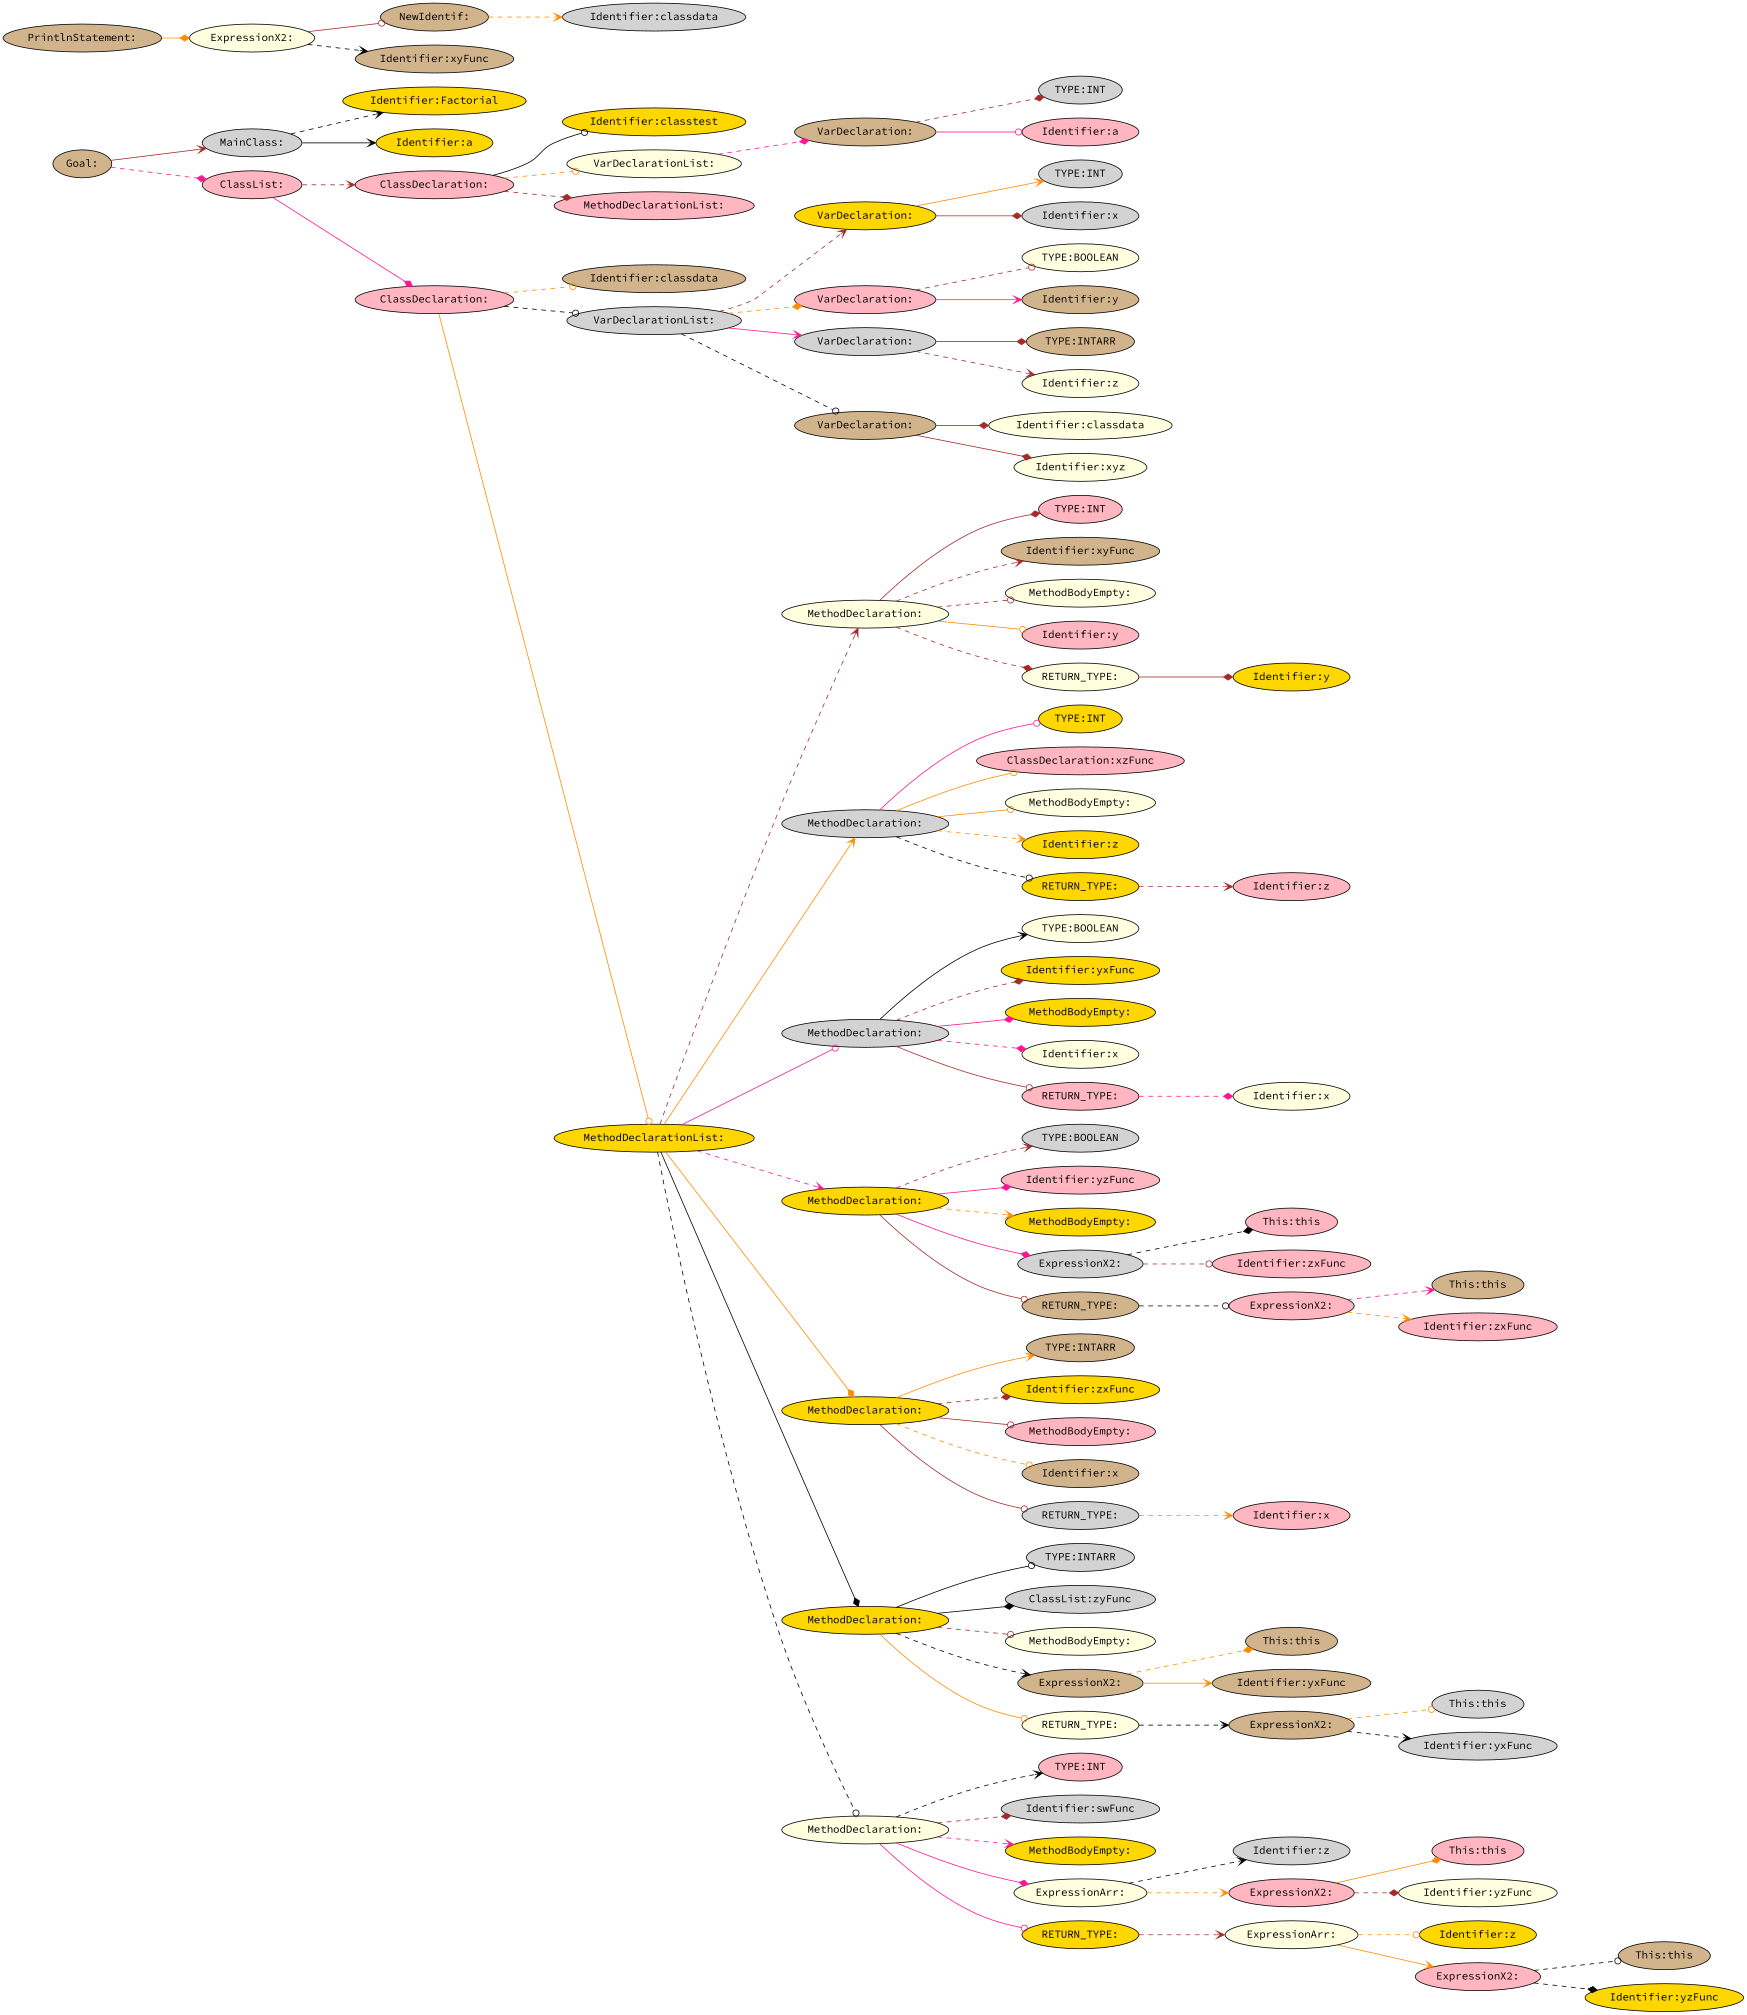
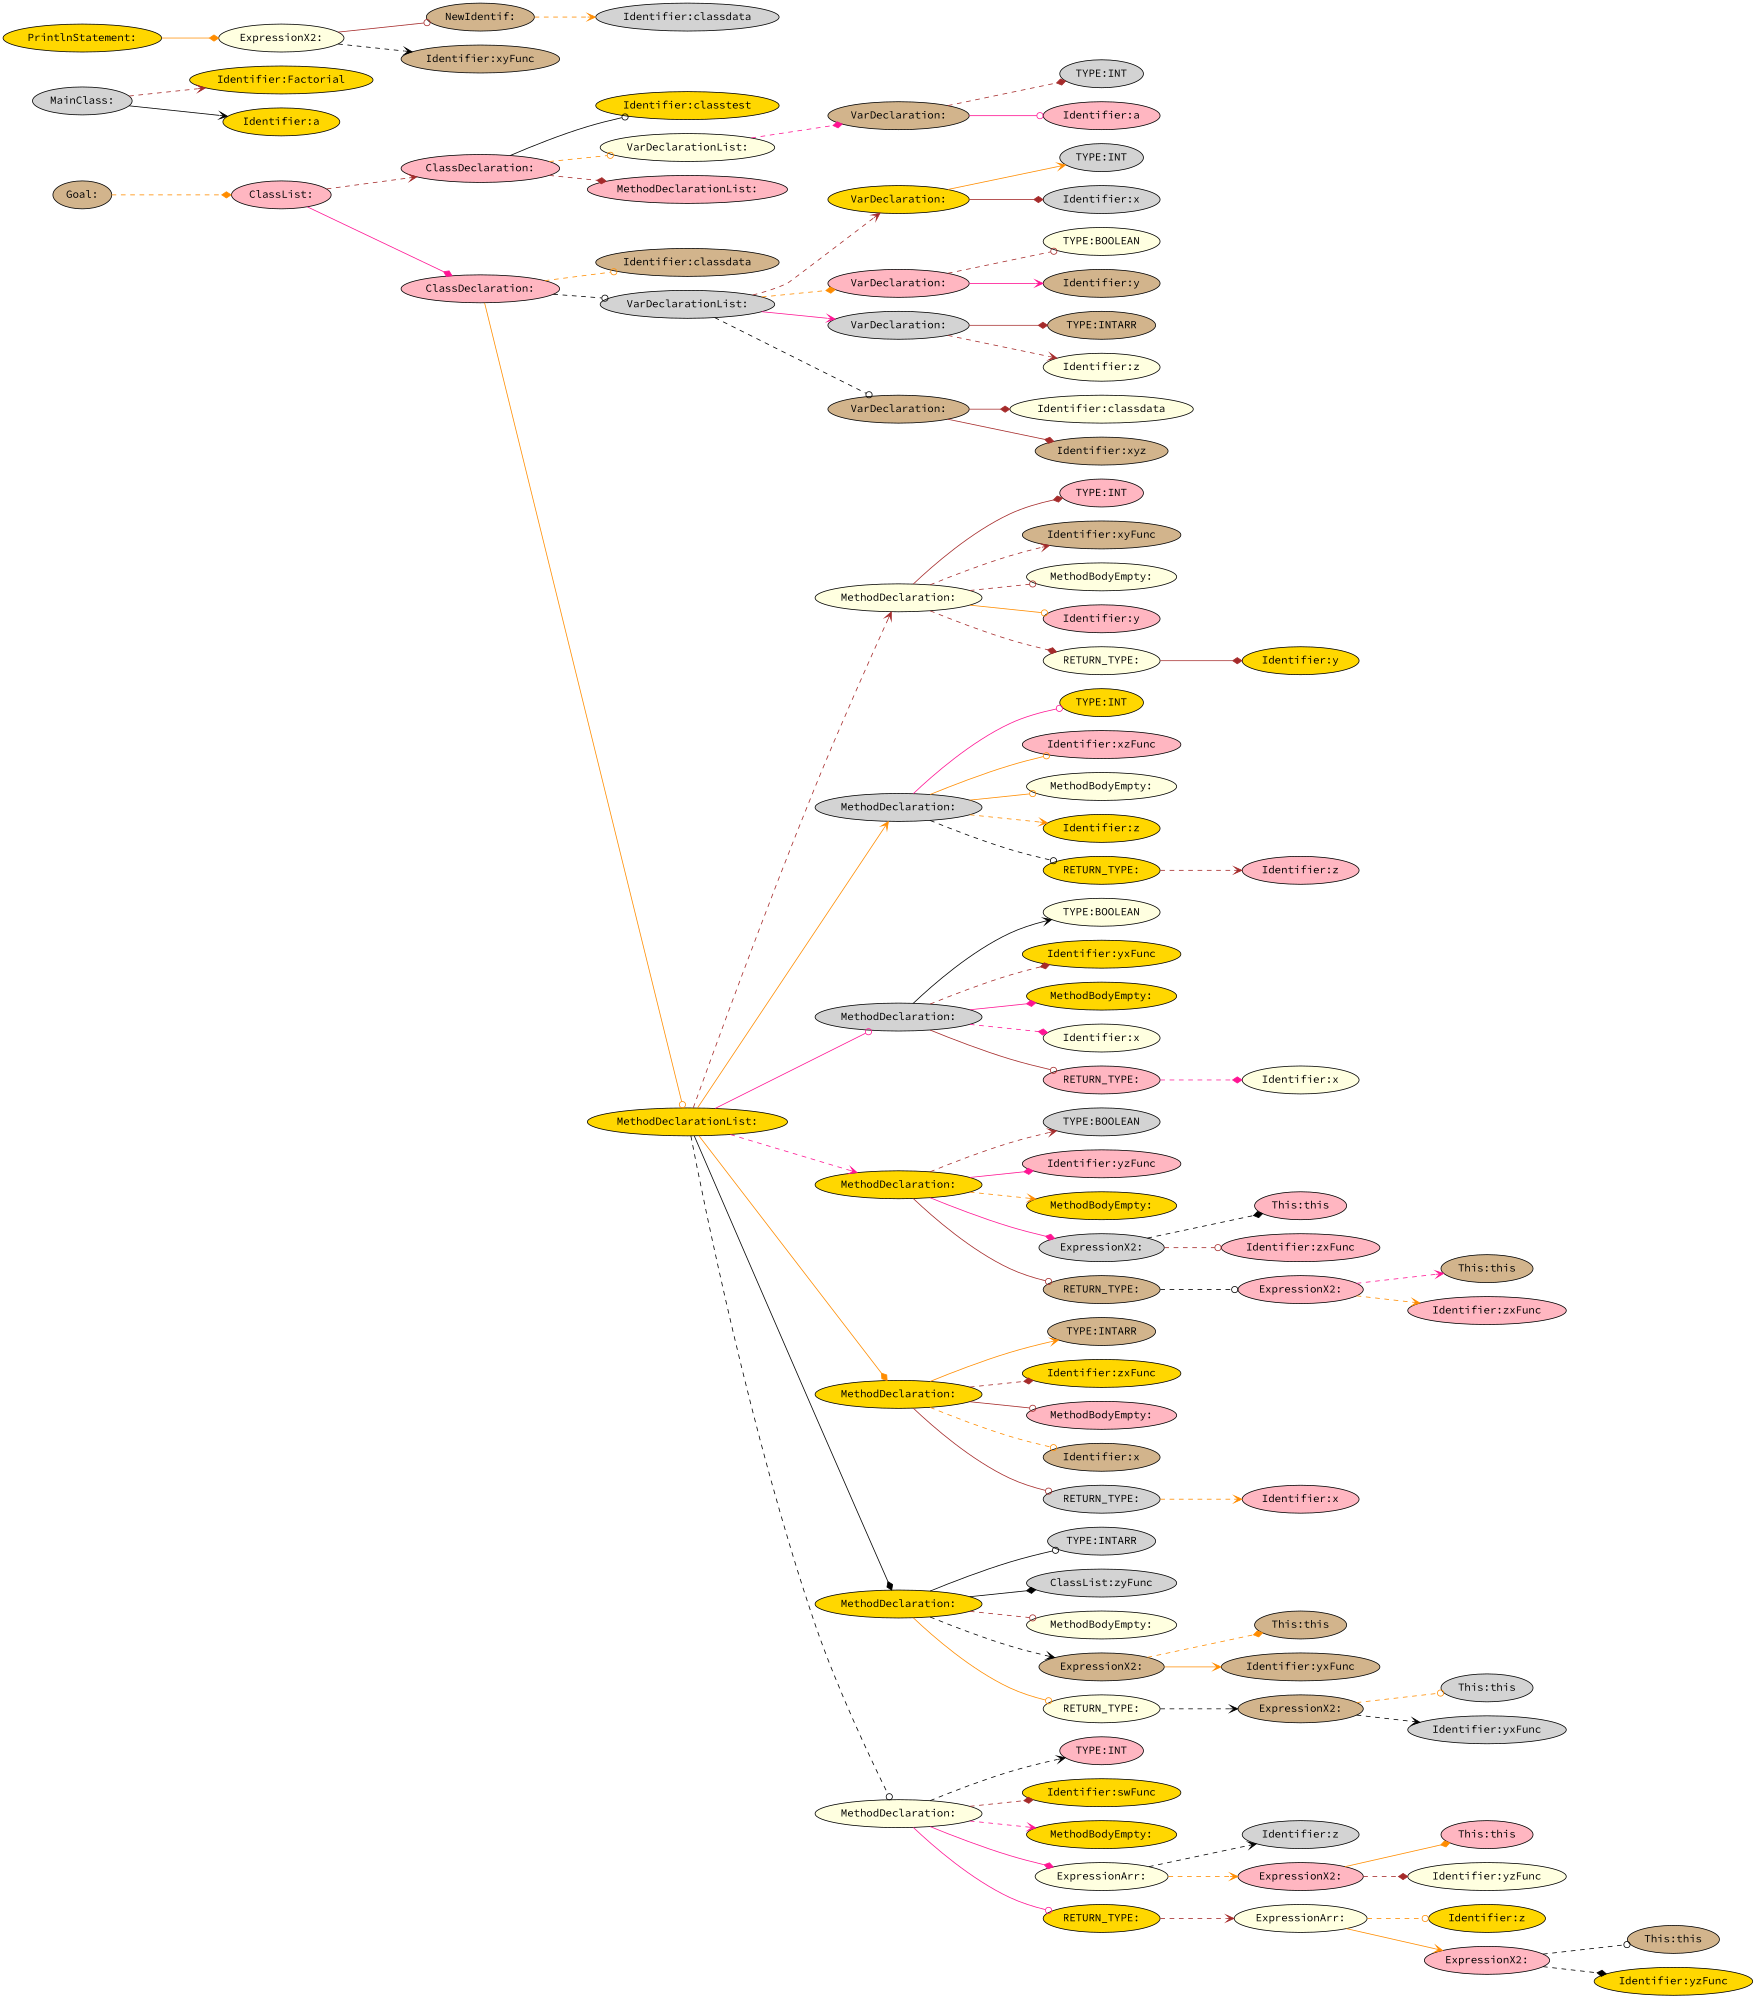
node "PrintlnStatement:": fillcolor tan -> gold
edge "MainClass:" -> "Identifier:Factorial": color black -> brown
edge "Goal:" -> "MainClass:": removed
edge "Goal:" -> "ClassList:": color deeppink -> darkorange
node "Identifier:xyz": fillcolor lightyellow -> tan
node "ClassDeclaration:xzFunc": label "ClassDeclaration:xzFunc" -> "Identifier:xzFunc"
node "Identifier:swFunc": fillcolor lightgrey -> gold
